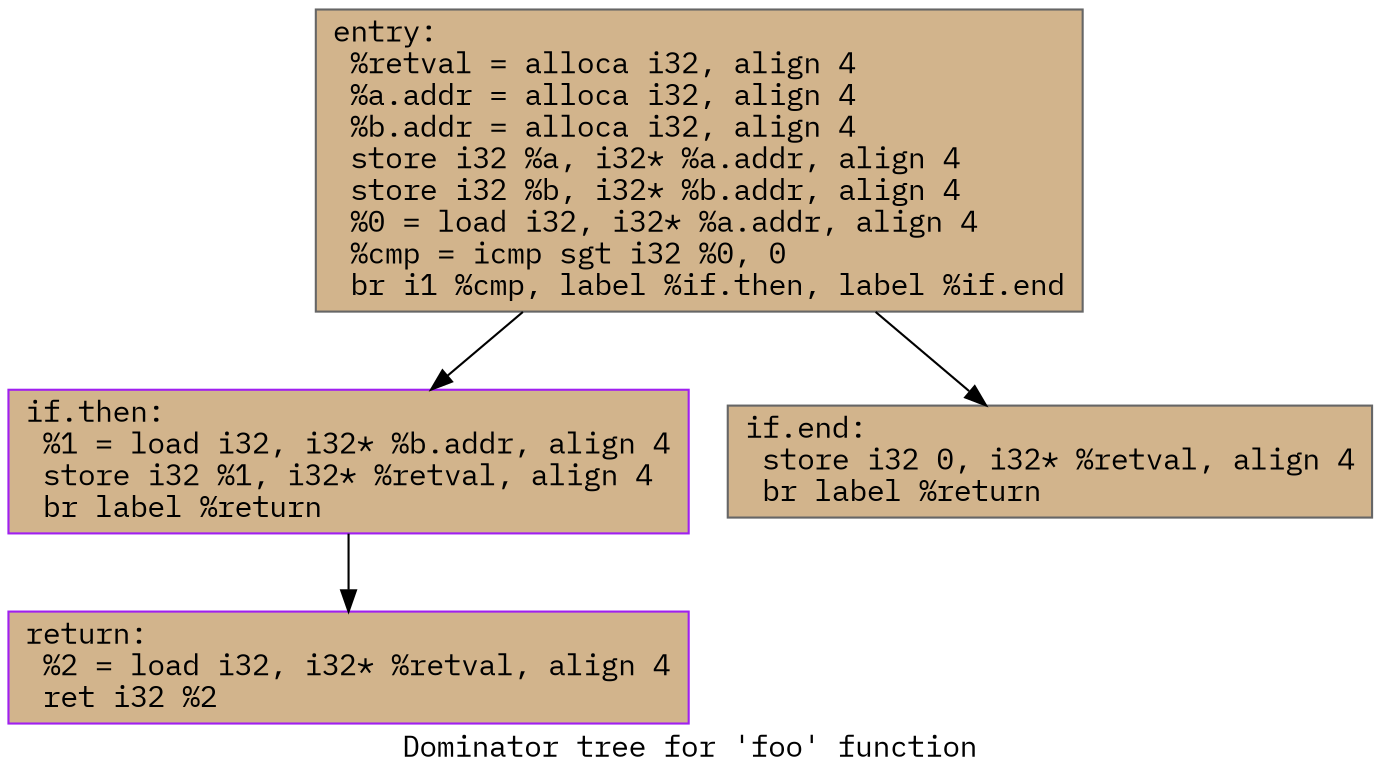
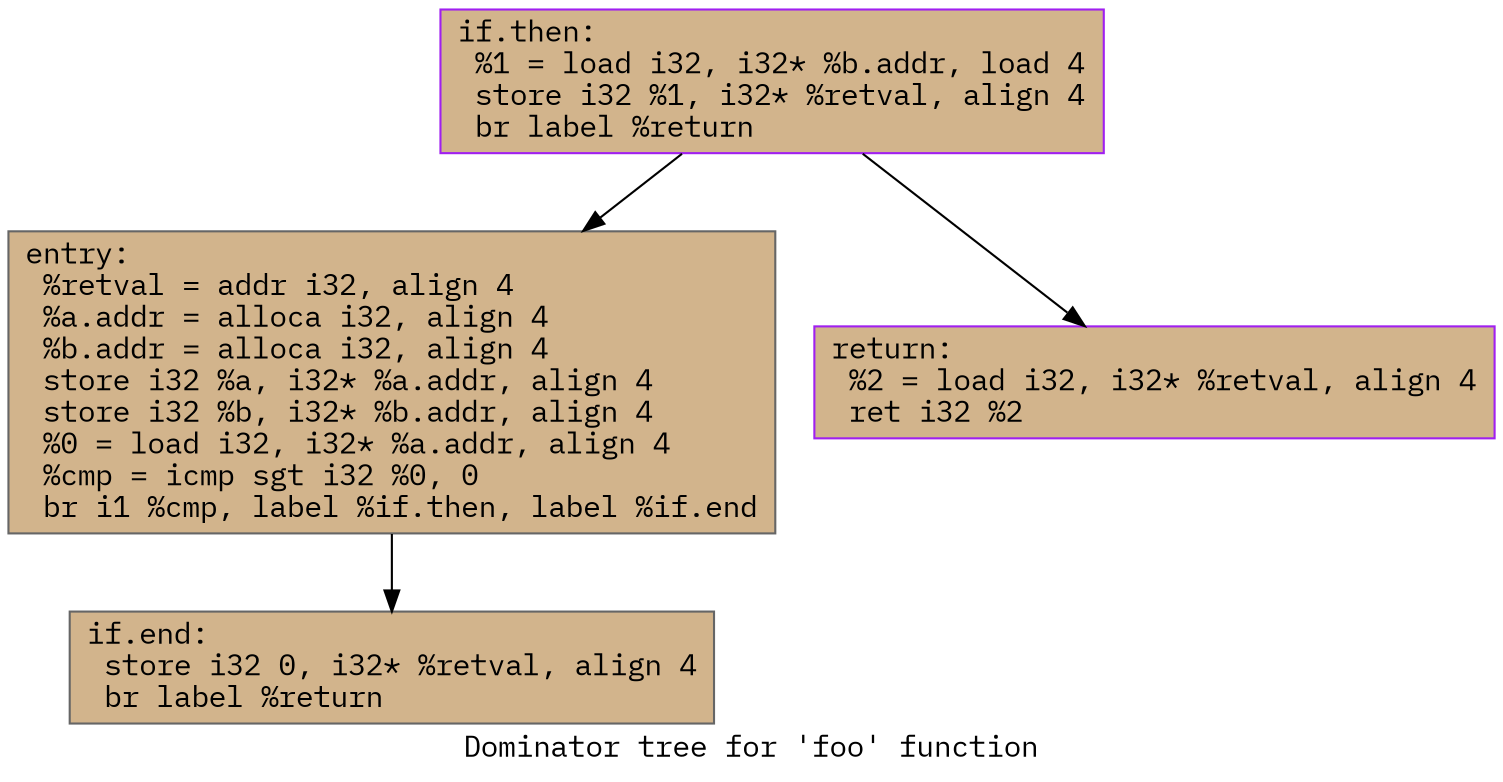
node "entry:": text "%retval = alloca i32, align 4" -> "%retval = addr i32, align 4"
edge "entry:" -> "if.then:": reversed
node "if.then:": text "%1 = load i32, i32* %b.addr, align 4" -> "%1 = load i32, i32* %b.addr, load 4"
